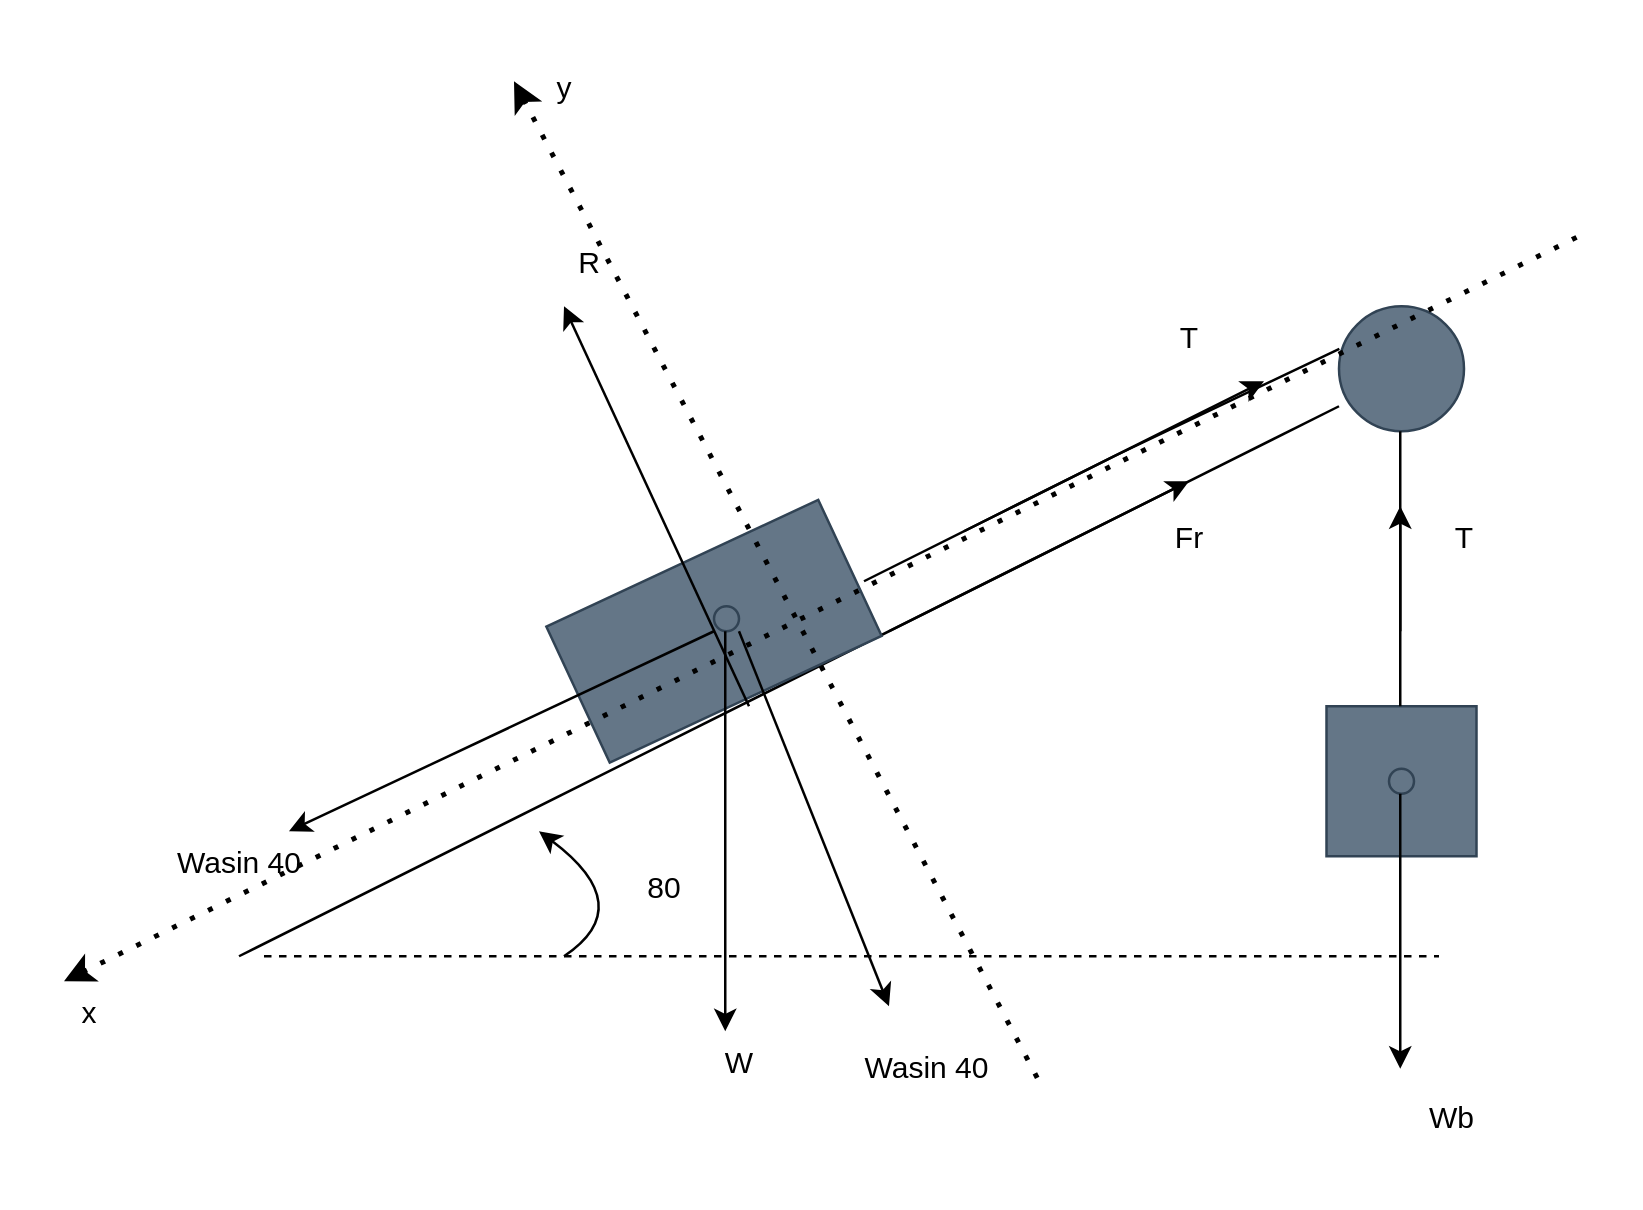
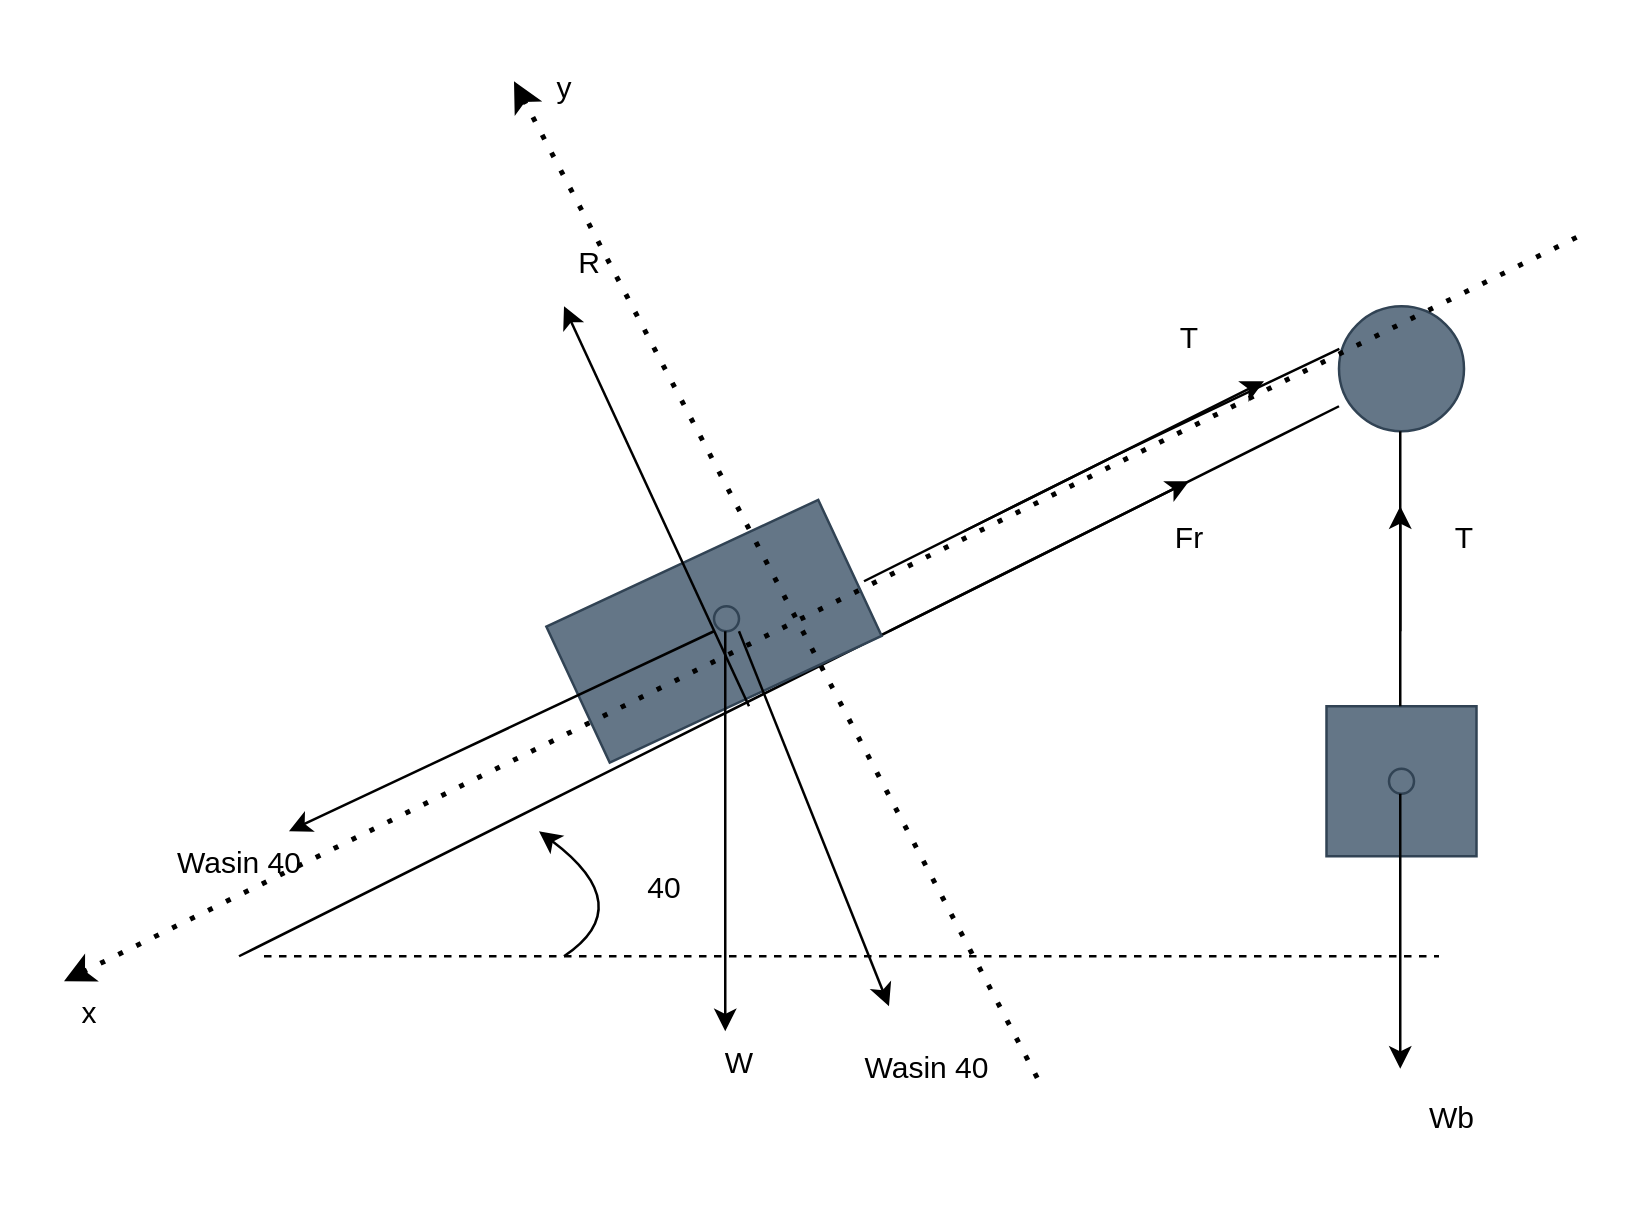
node "80": label "80" -> "40"
